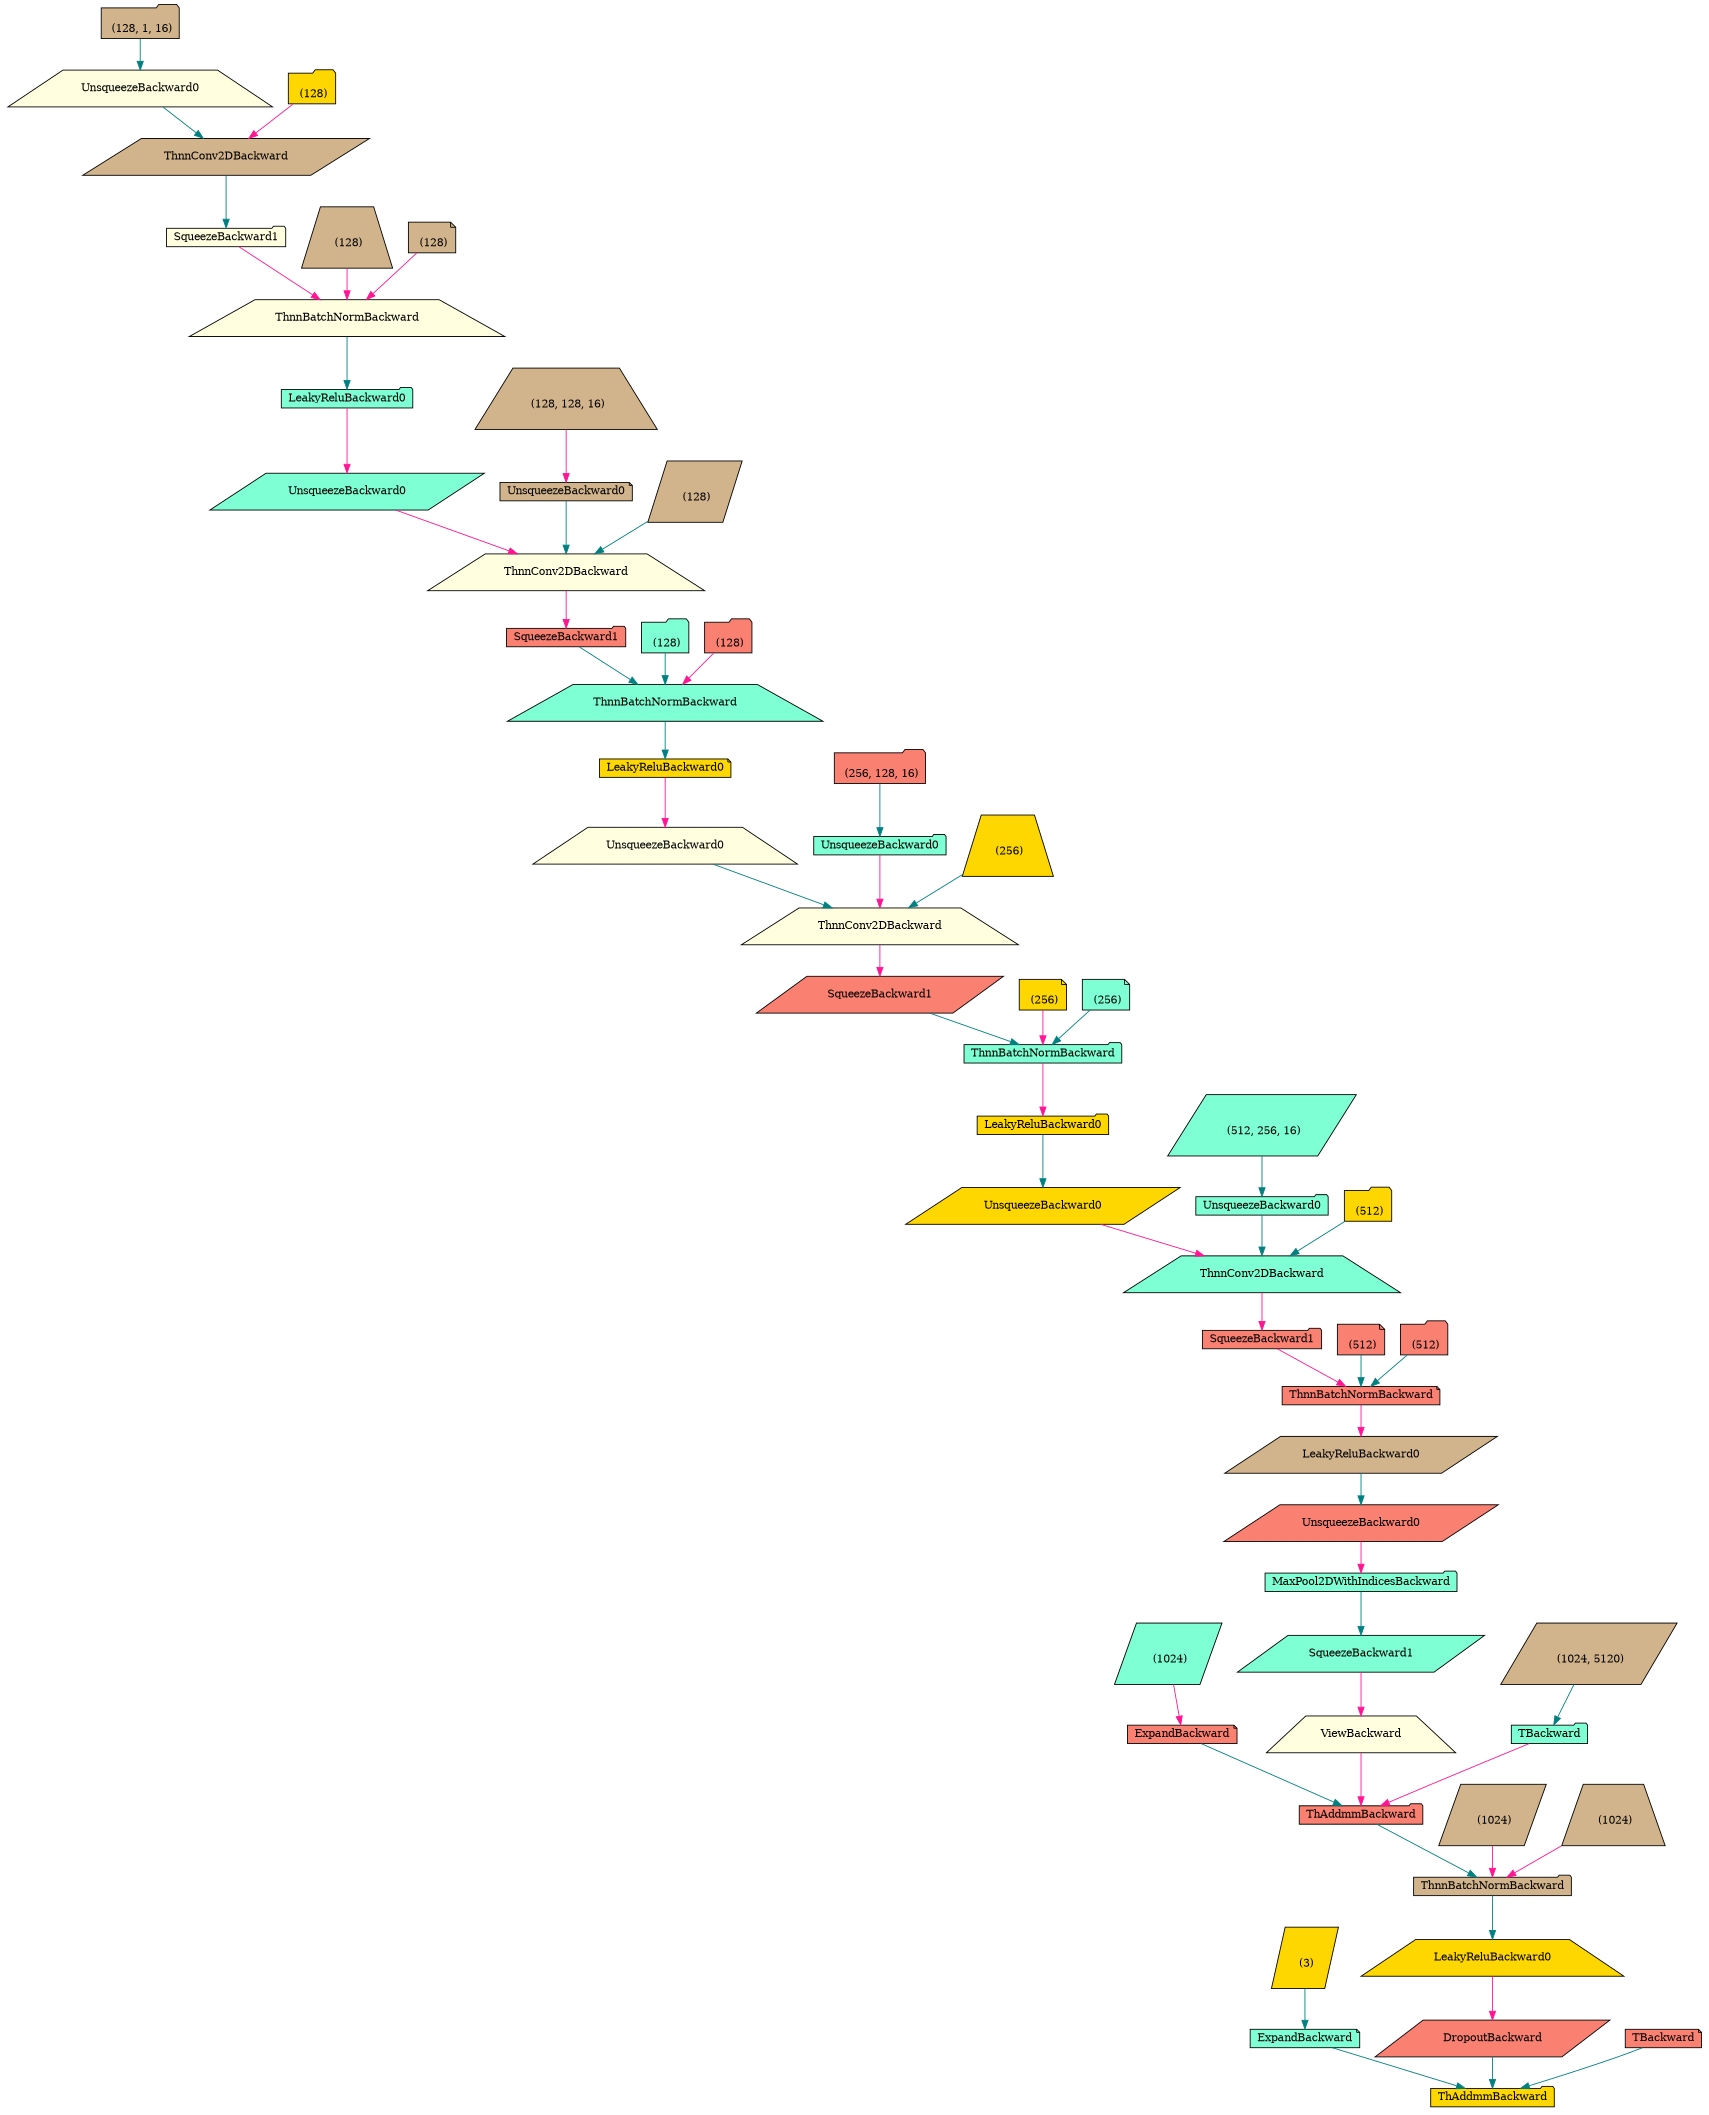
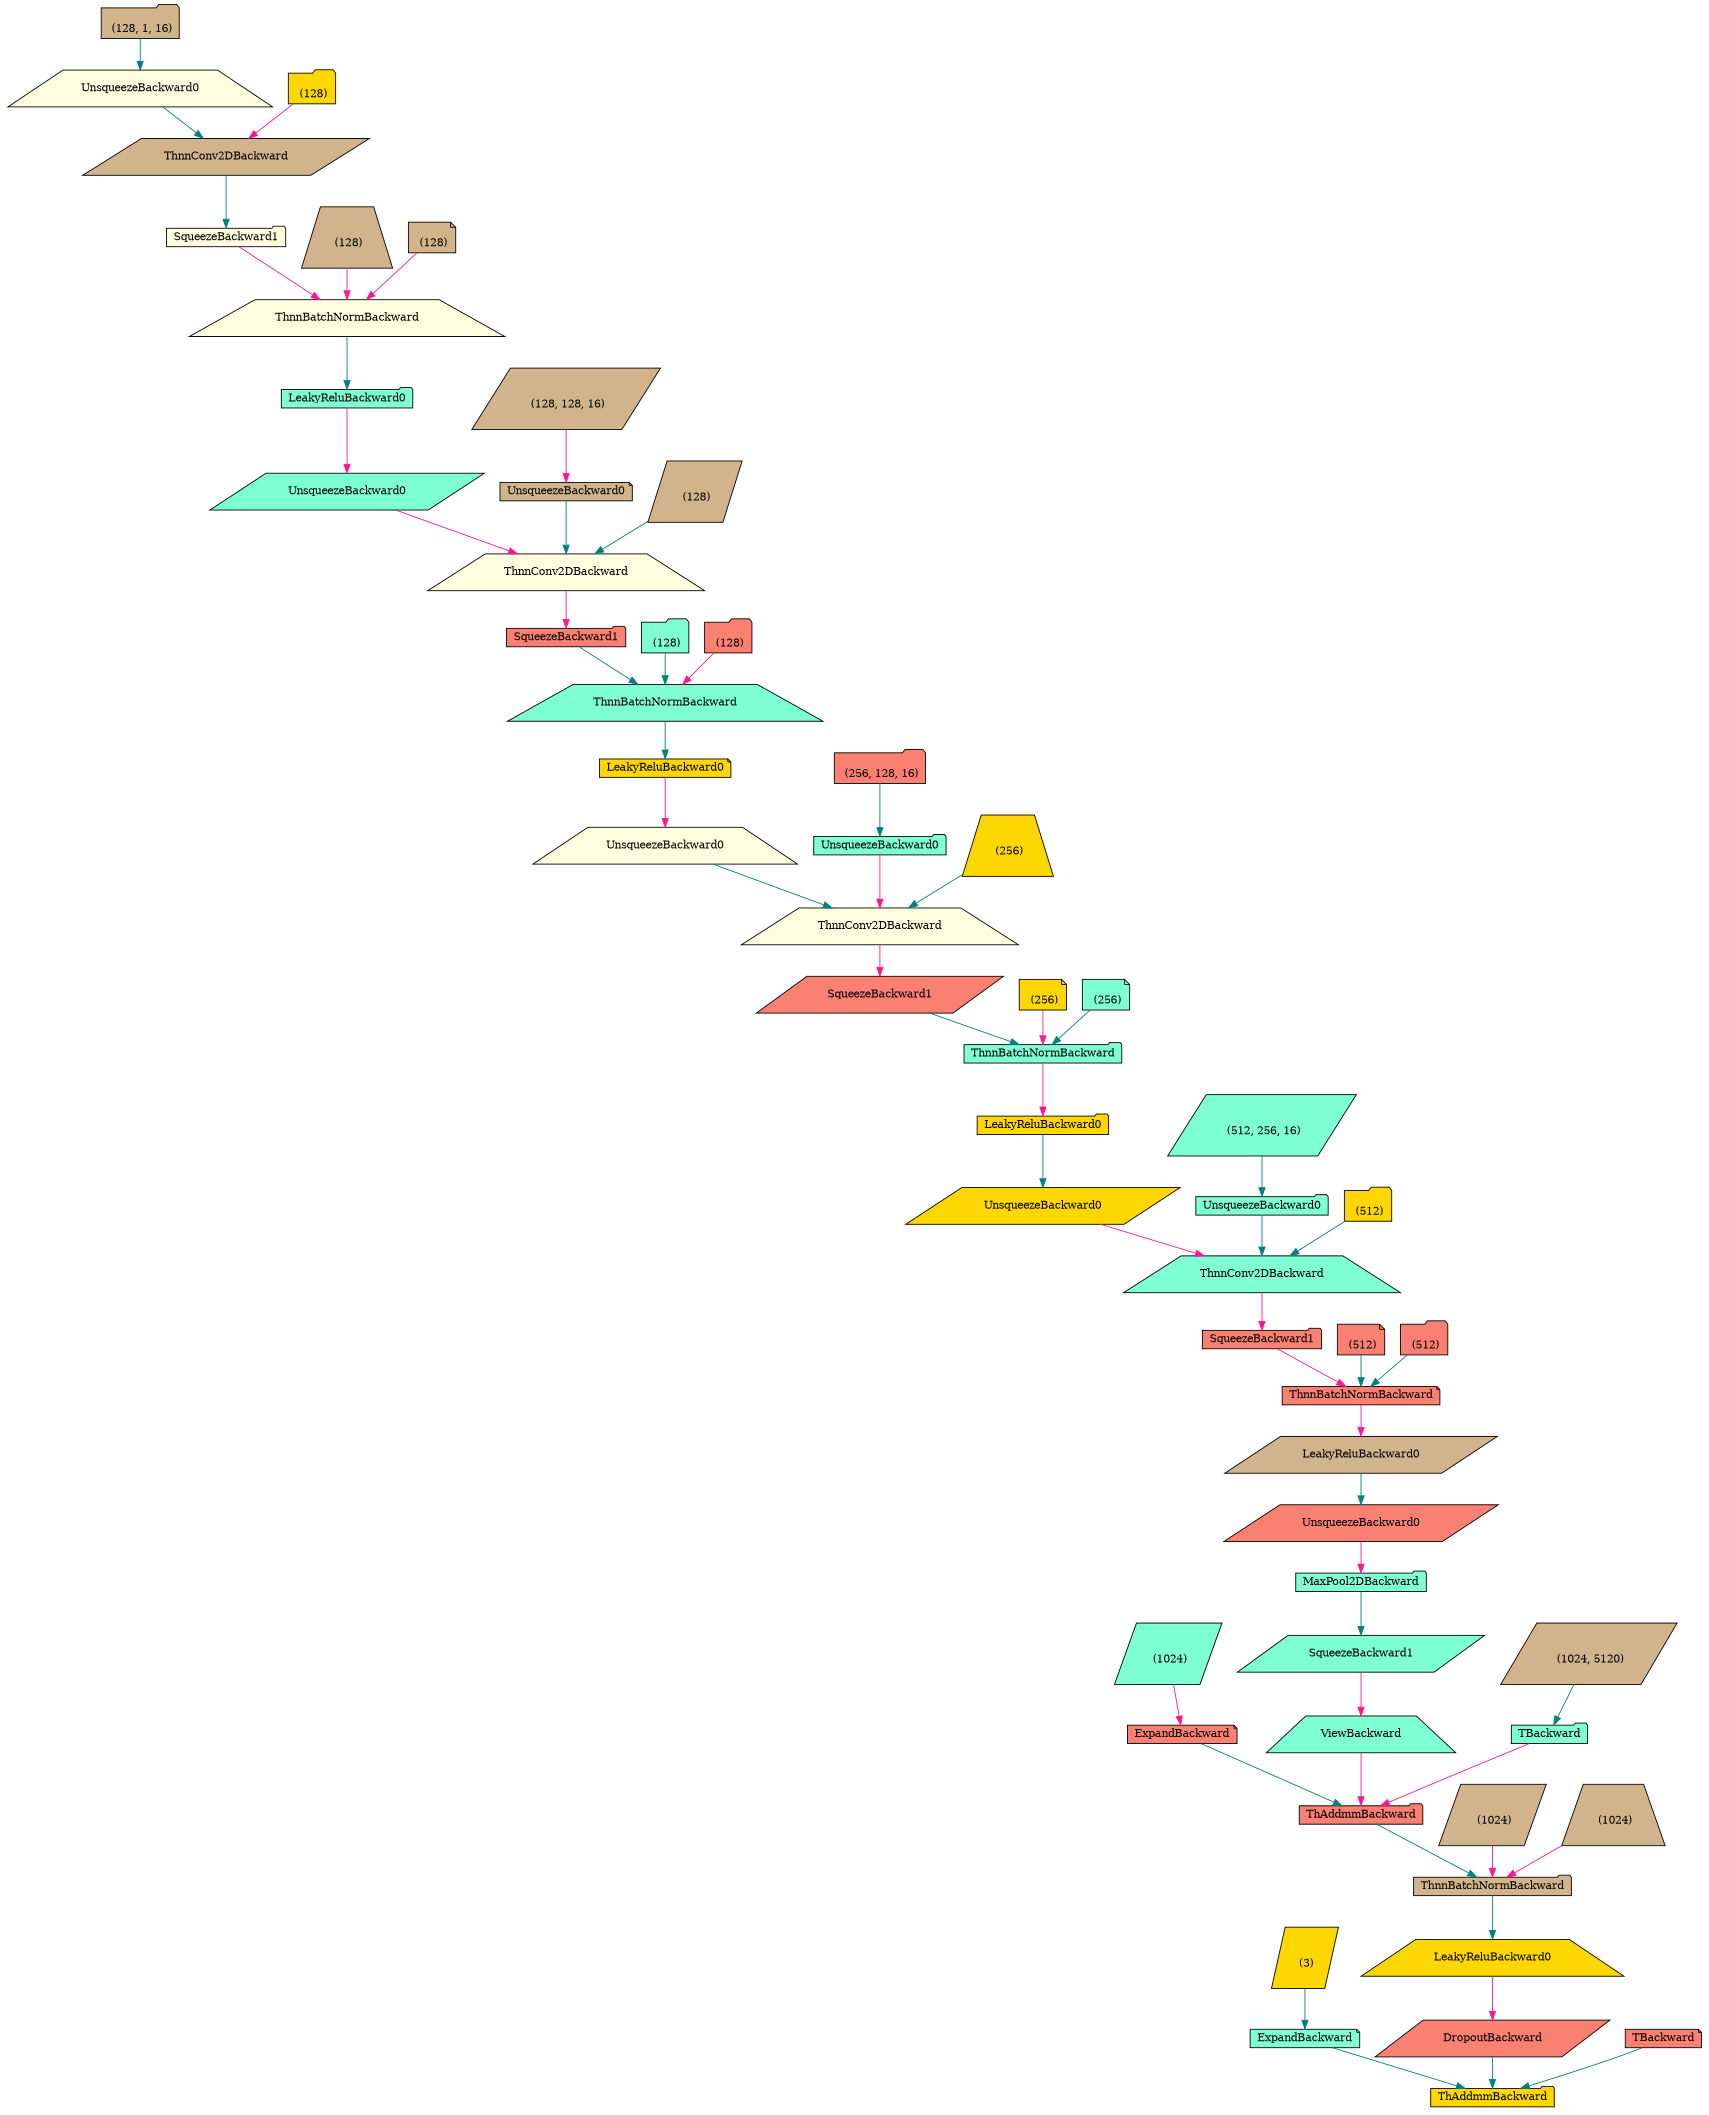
node "(128, 128, 16)": shape trapezium -> parallelogram
node "MaxPool2DWithIndicesBackward": label "MaxPool2DWithIndicesBackward" -> "MaxPool2DBackward"
node "ViewBackward": fillcolor lightyellow -> aquamarine
